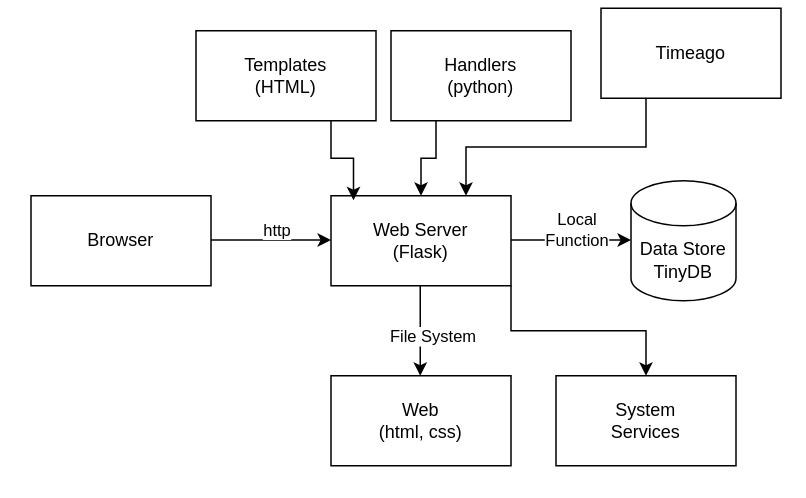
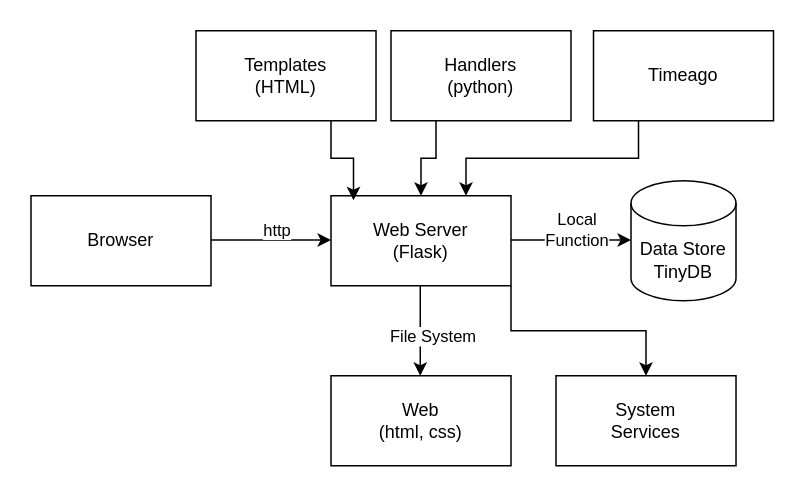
node "Timeago": moved (691, 53) -> (683, 76)
